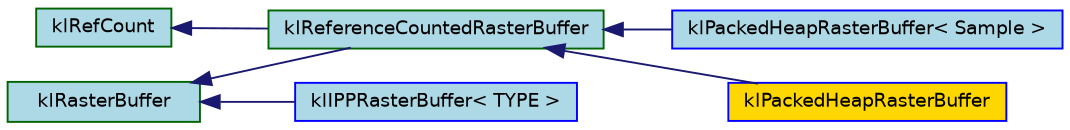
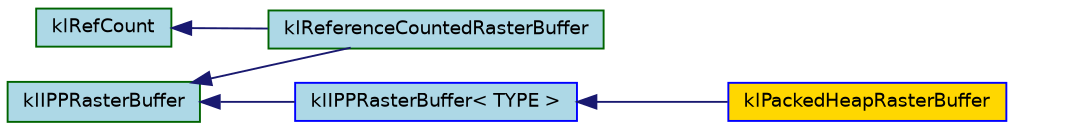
node "klPackedHeapRasterBuffer< Sample >": removed
edge "klPackedHeapRasterBuffer" -> "klReferenceCountedRasterBuffer": now "klPackedHeapRasterBuffer" -> "klIPPRasterBuffer< TYPE >"
node "klRasterBuffer": label "klRasterBuffer" -> "klIPPRasterBuffer"
